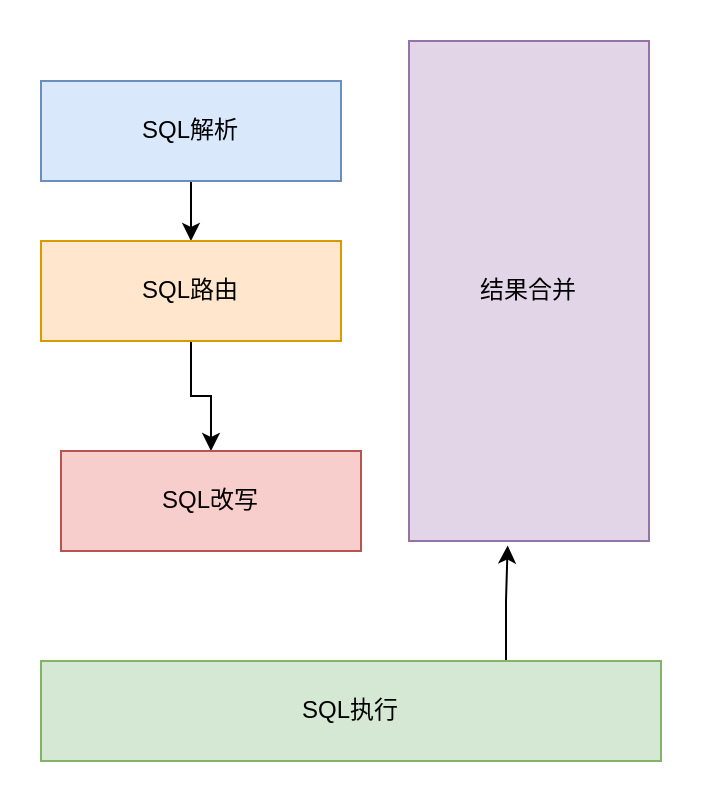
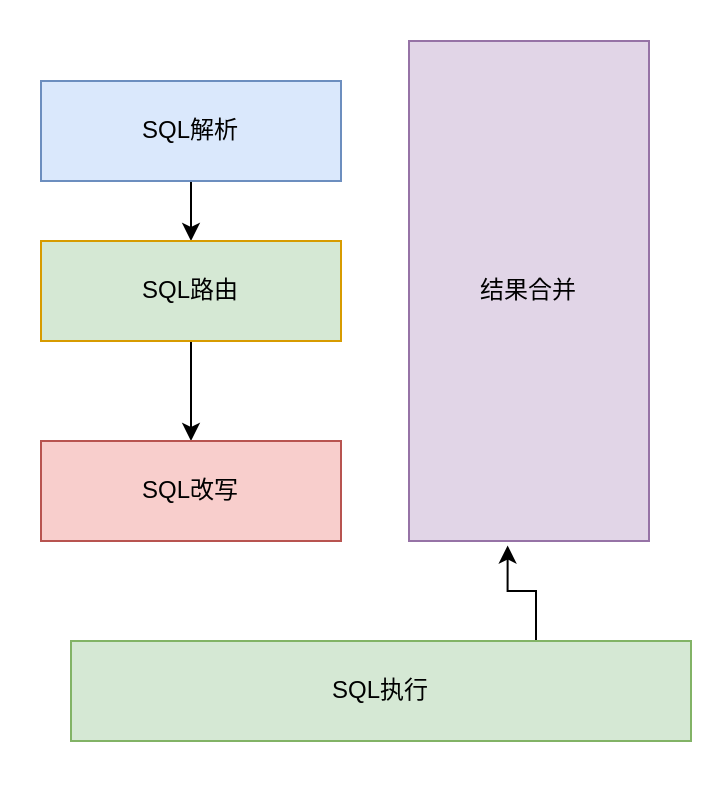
node "SQL路由": fillcolor #ffe6cc -> #d5e8d4
node "SQL改写": moved (211, 501) -> (191, 491)
node "SQL执行": moved (351, 711) -> (381, 691)
